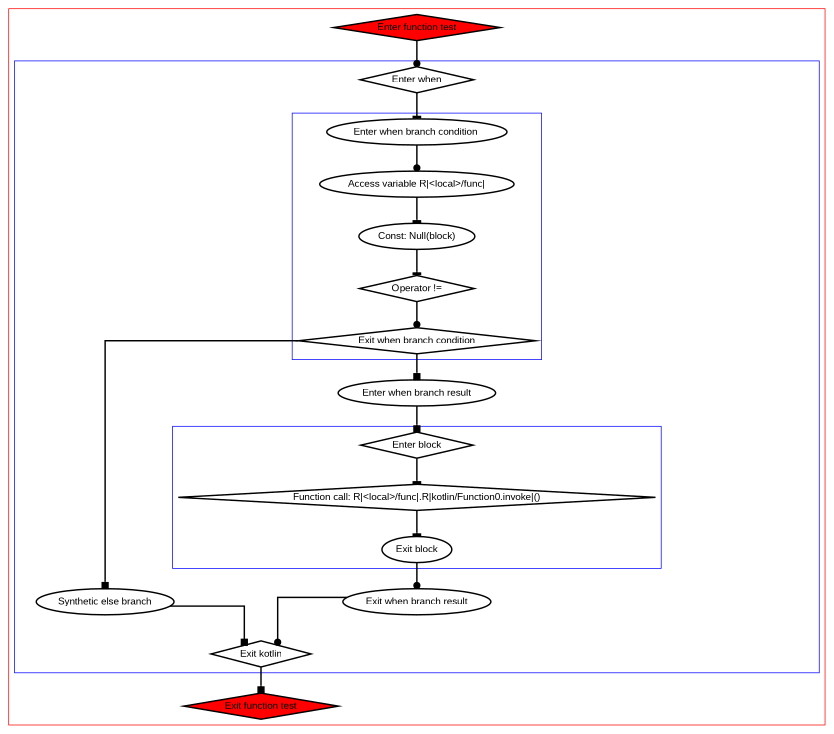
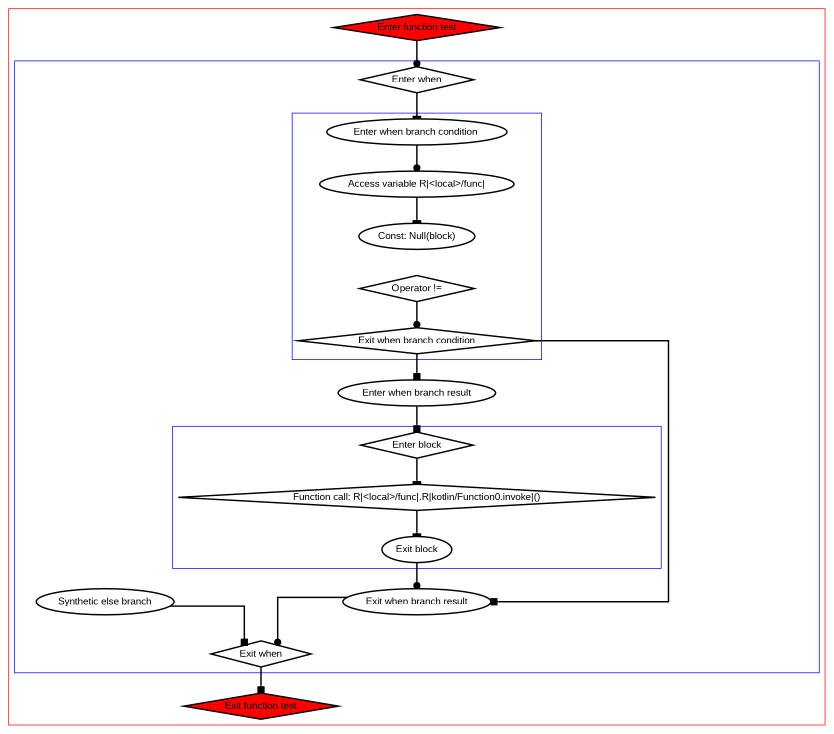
edge "Const: Null(block)" -> "Operator !=": removed
edge "Exit when branch condition" -> "Synthetic else branch": now "Exit when branch condition" -> "Exit when branch result"
node "Exit kotlin": label "Exit kotlin" -> "Exit when"
